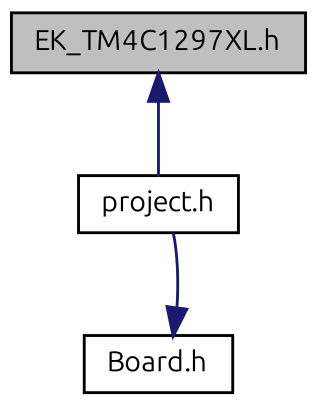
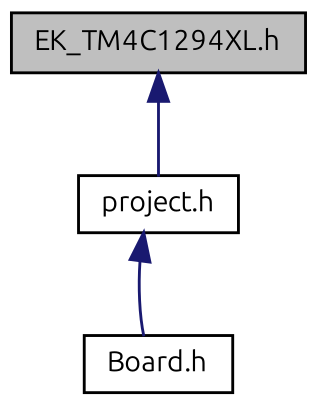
node "EK_TM4C1297XL.h": label "EK_TM4C1297XL.h" -> "EK_TM4C1294XL.h"
edge "project.h" -> "Board.h": reversed
